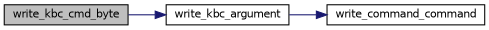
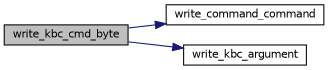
edge "write_kbc_argument" -> "write_command_command": now "write_kbc_cmd_byte" -> "write_command_command"
